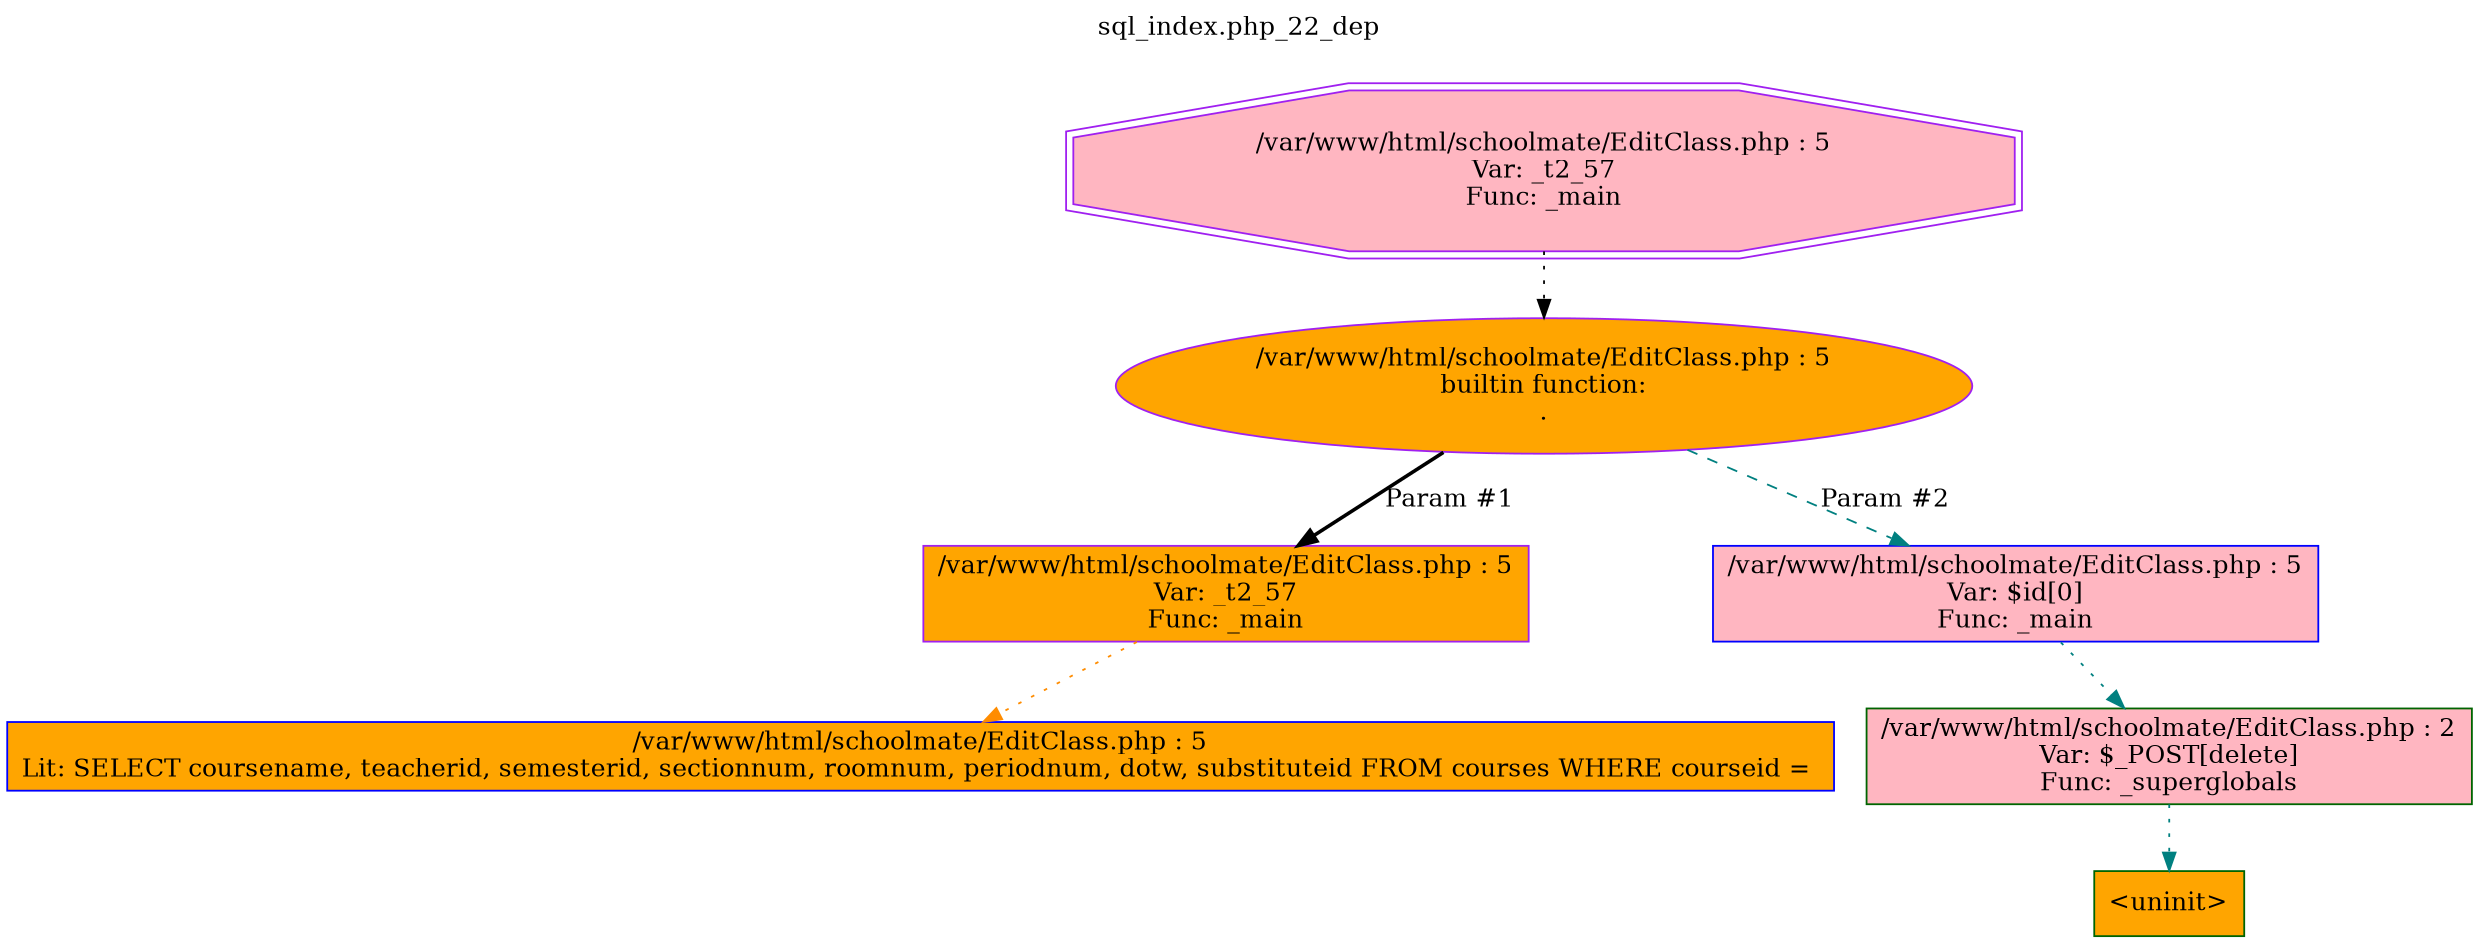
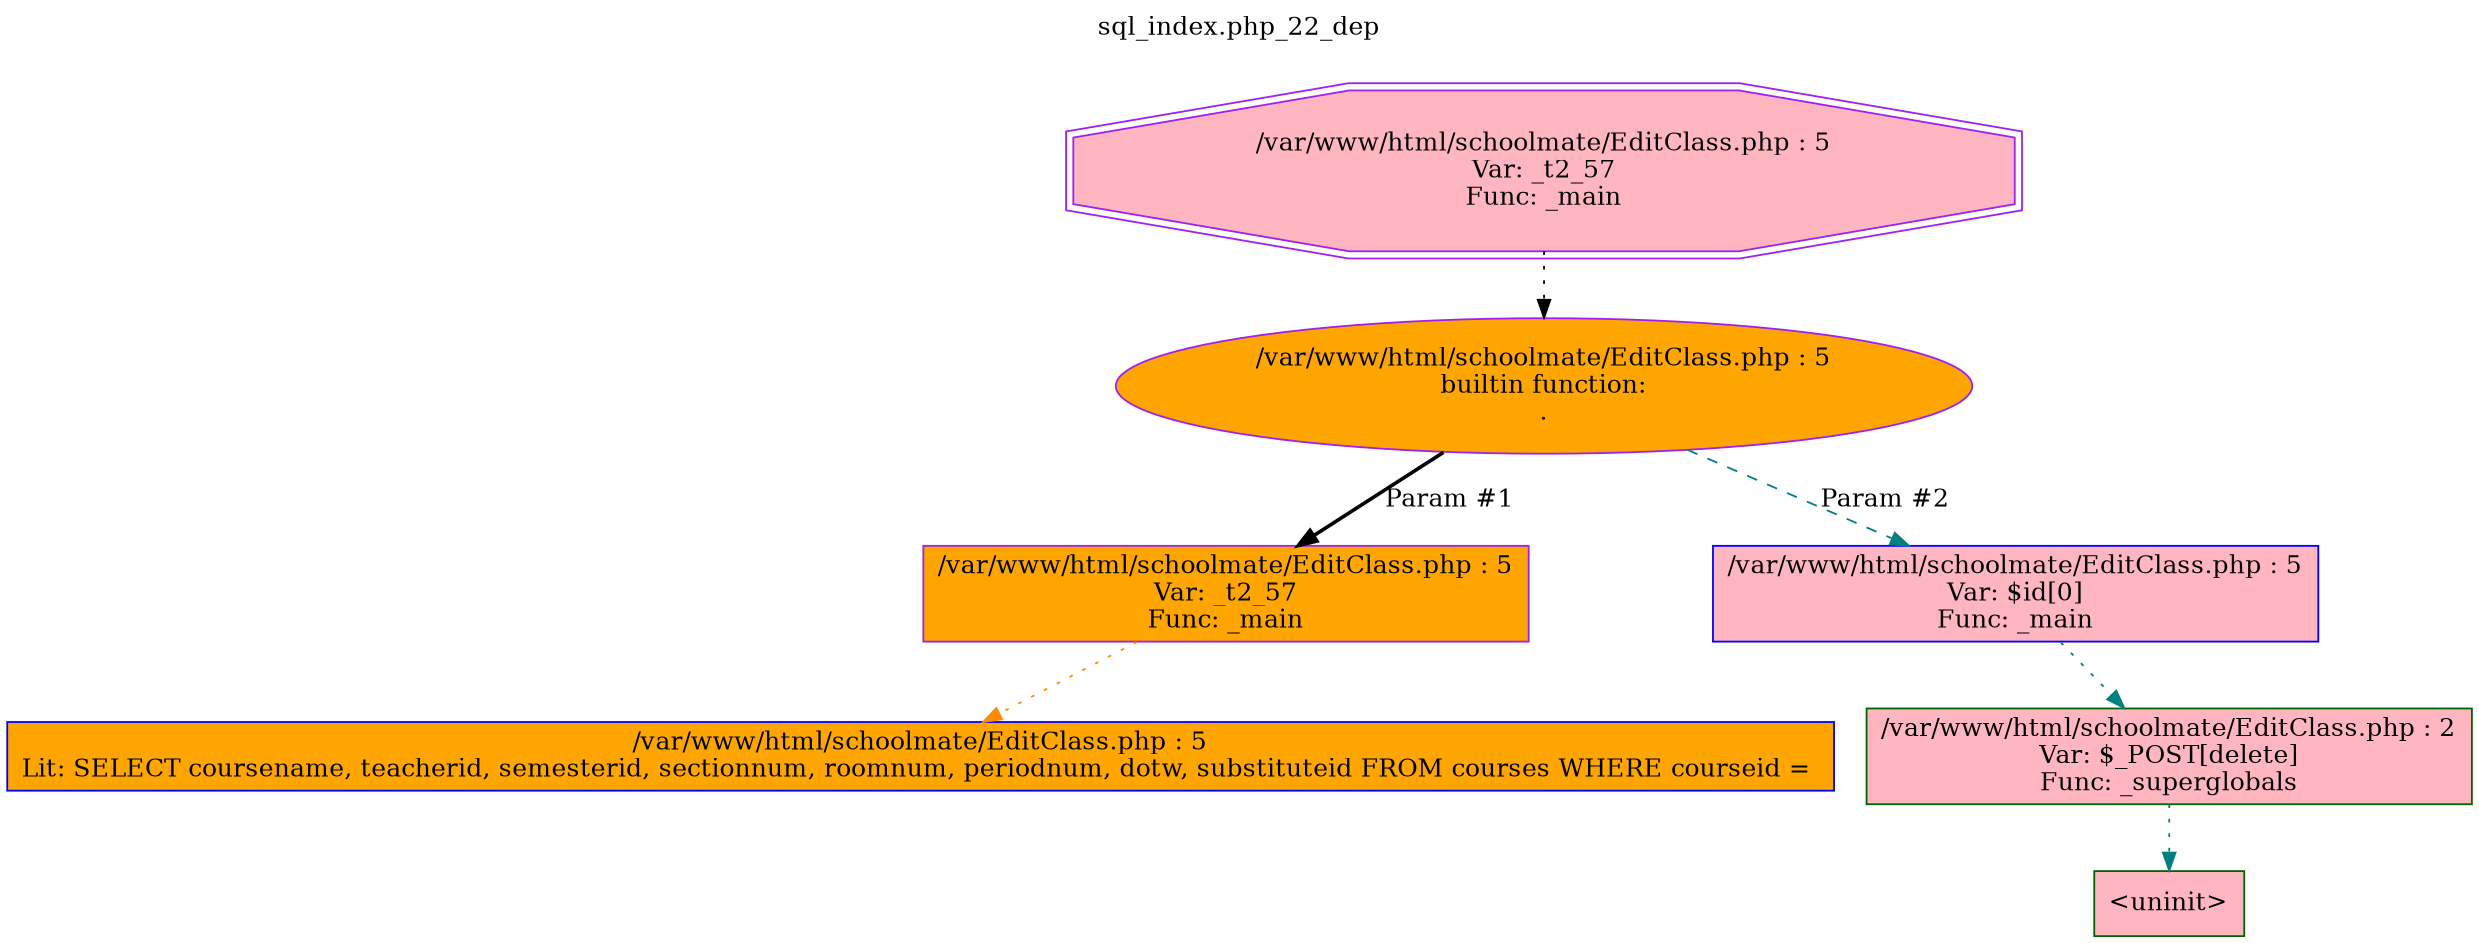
node "<uninit>": fillcolor orange -> lightpink
